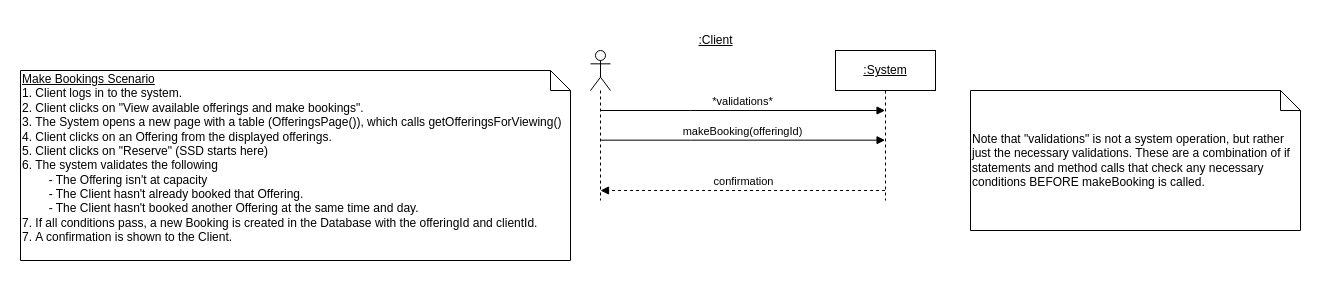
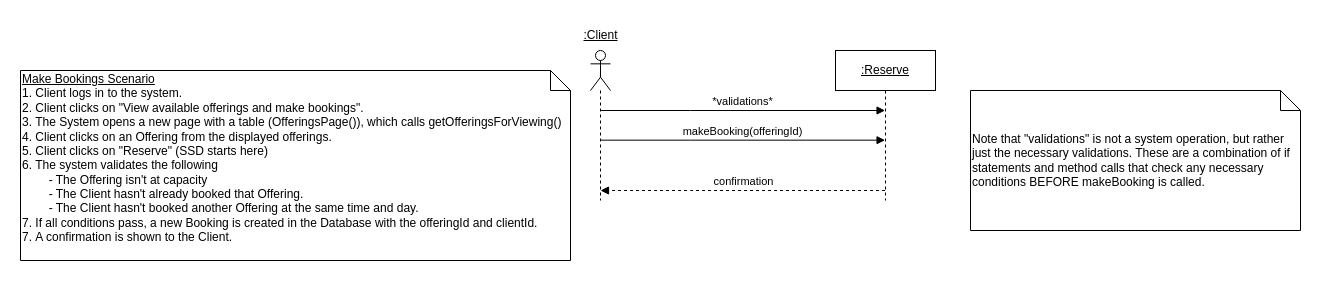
node ":Client": moved (716, 41) -> (601, 36)
node ":System": label ":System" -> ":Reserve"
